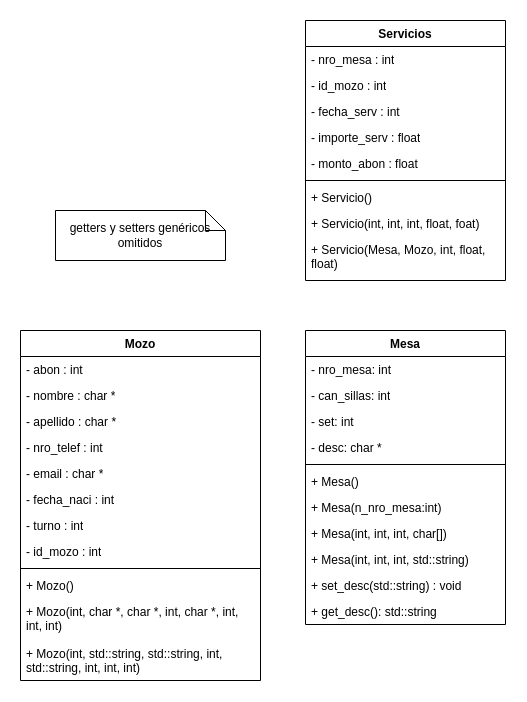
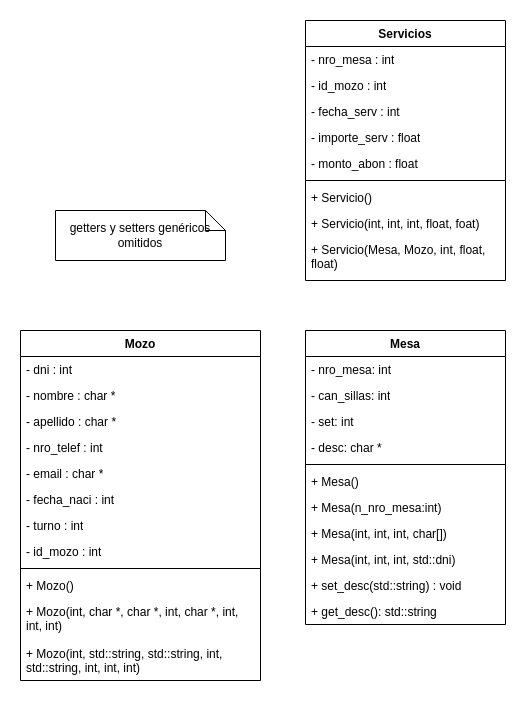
node "- abon : int": label "- abon : int" -> "- dni : int"
node "+ Mesa(int, int, int, std::string)": label "+ Mesa(int, int, int, std::string)" -> "+ Mesa(int, int, int, std::dni)"
